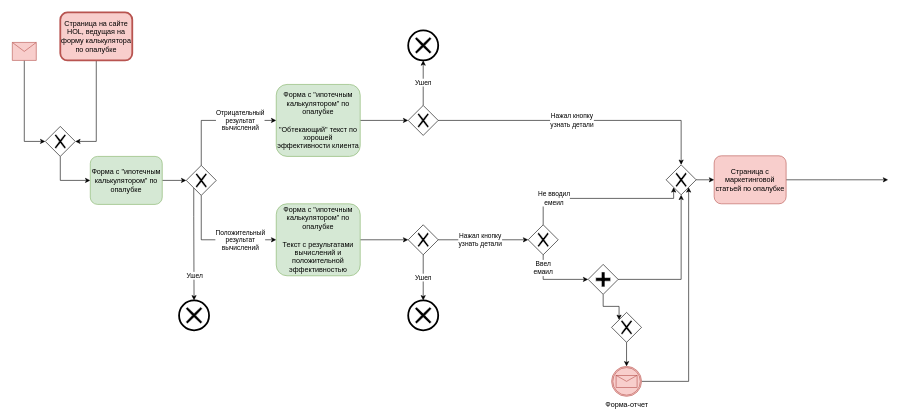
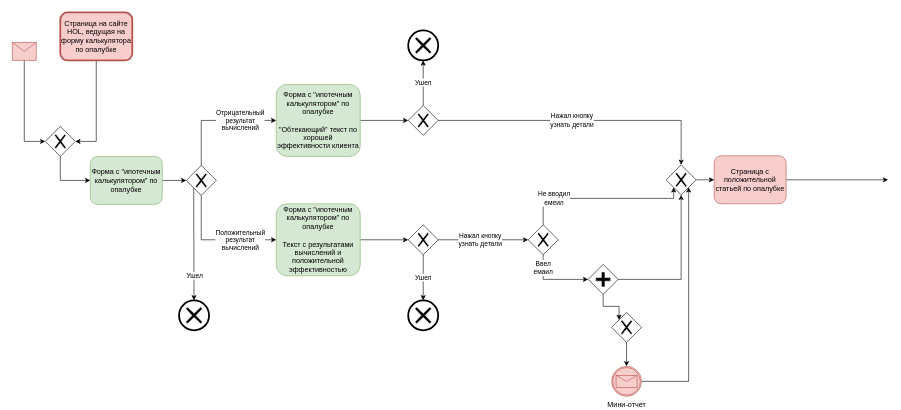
node "Страница с маркетинговой статьей по опалубке": label "Страница с маркетинговой статьей по опалубке" -> "Страница с положительной статьей по опалубке"
node "Форма-отчет": label "Форма-отчет" -> "Мини-отчет"
